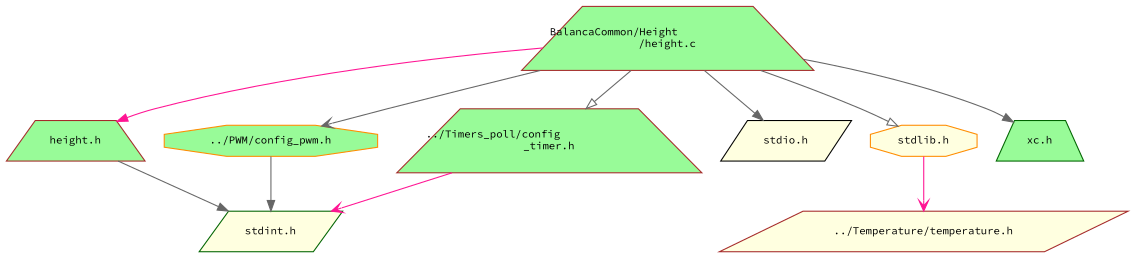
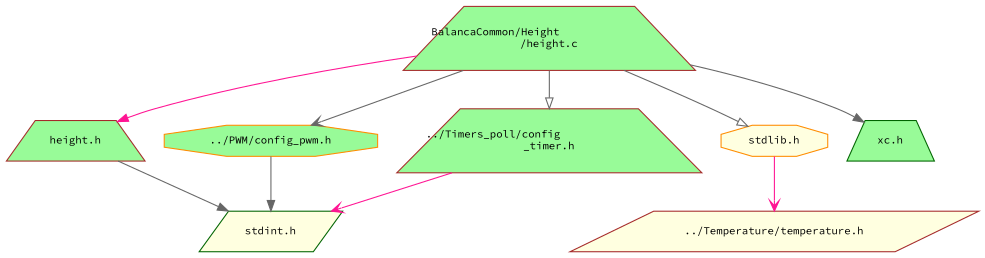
node "stdio.h": removed
